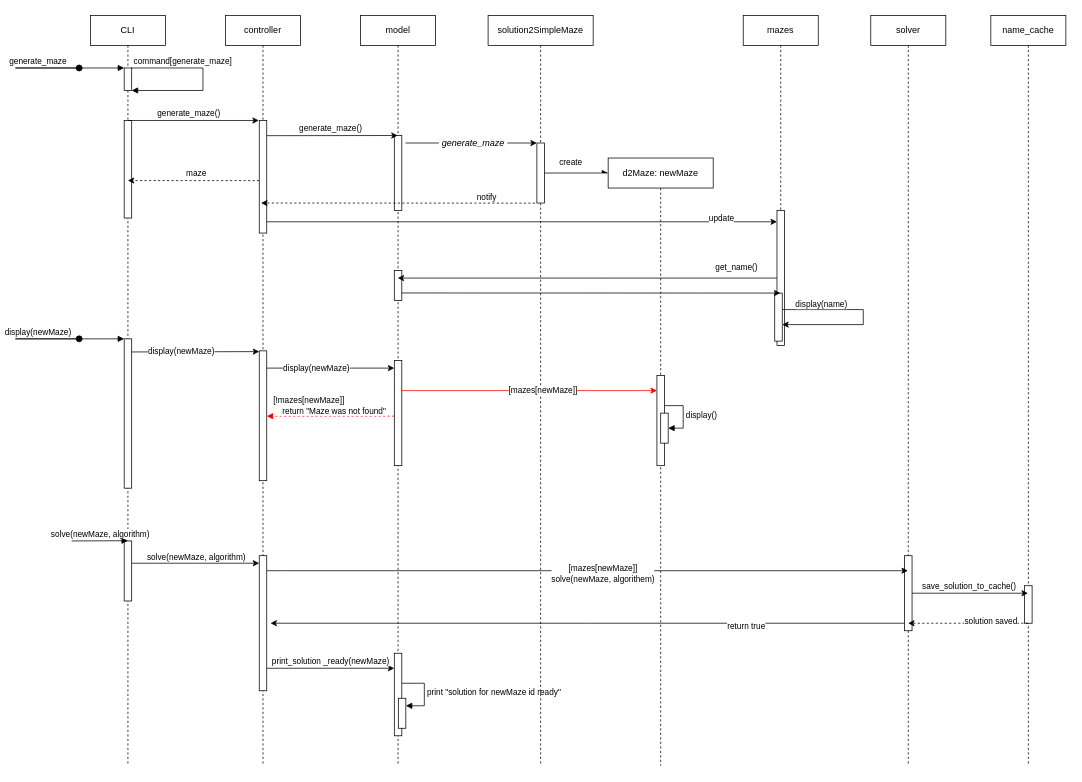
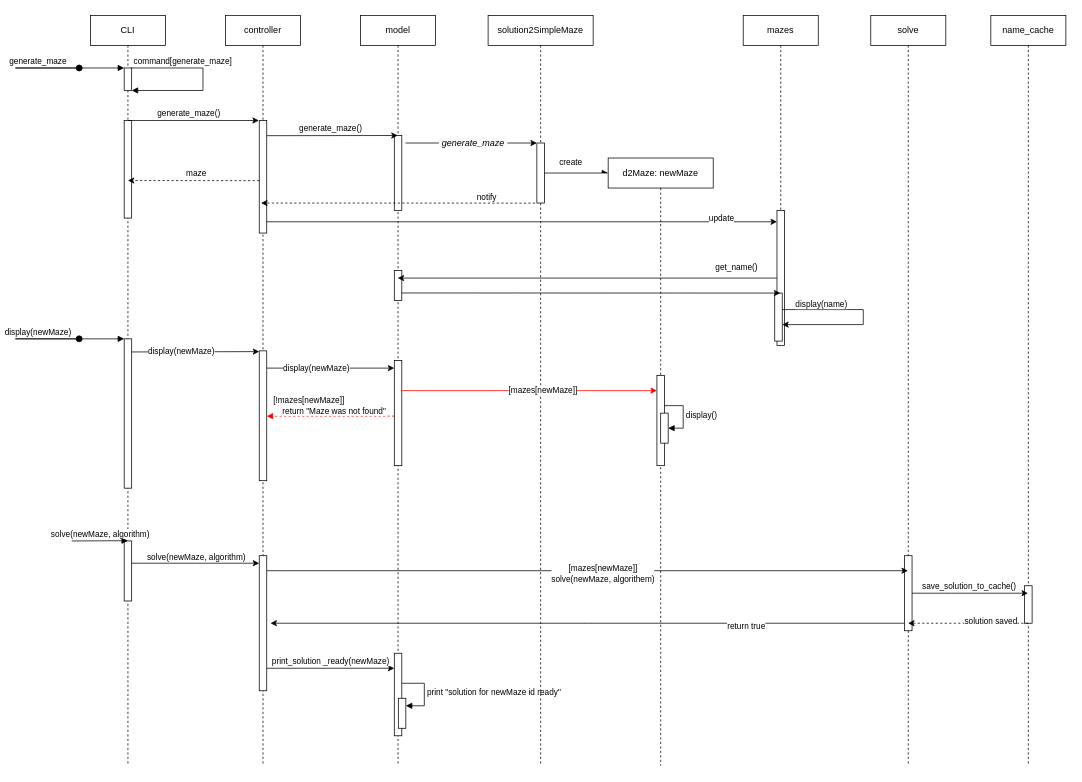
node "solver": label "solver" -> "solve"
